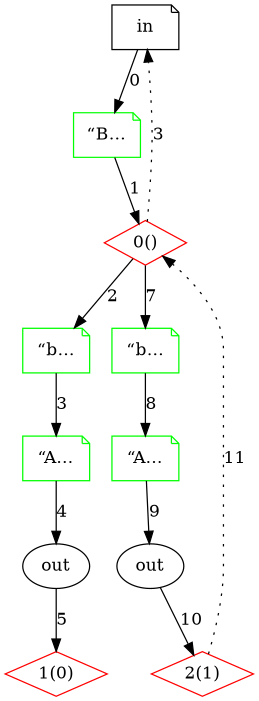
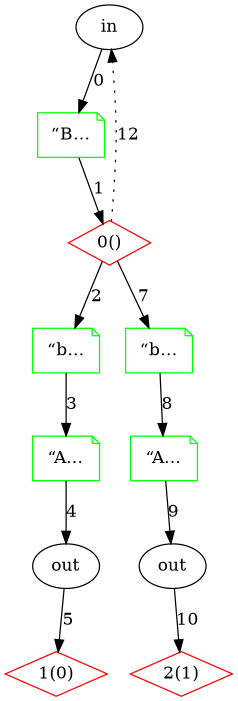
node "in": shape note -> ellipse
edge "0()" -> "in": label "3" -> "12"
edge "2(1)" -> "0()": removed, label "11"
